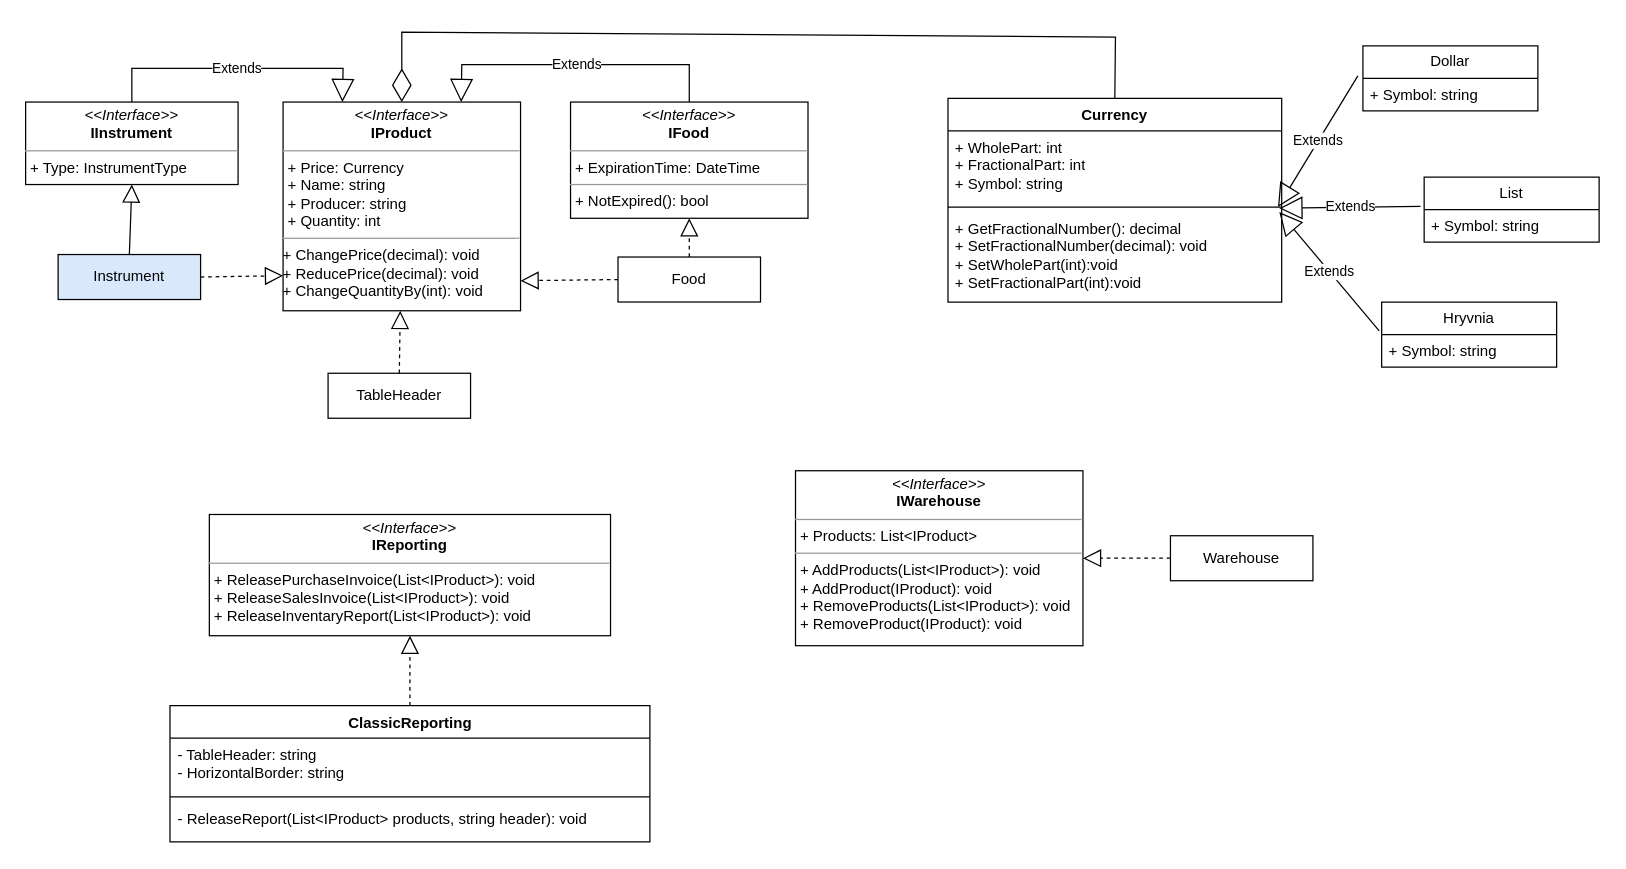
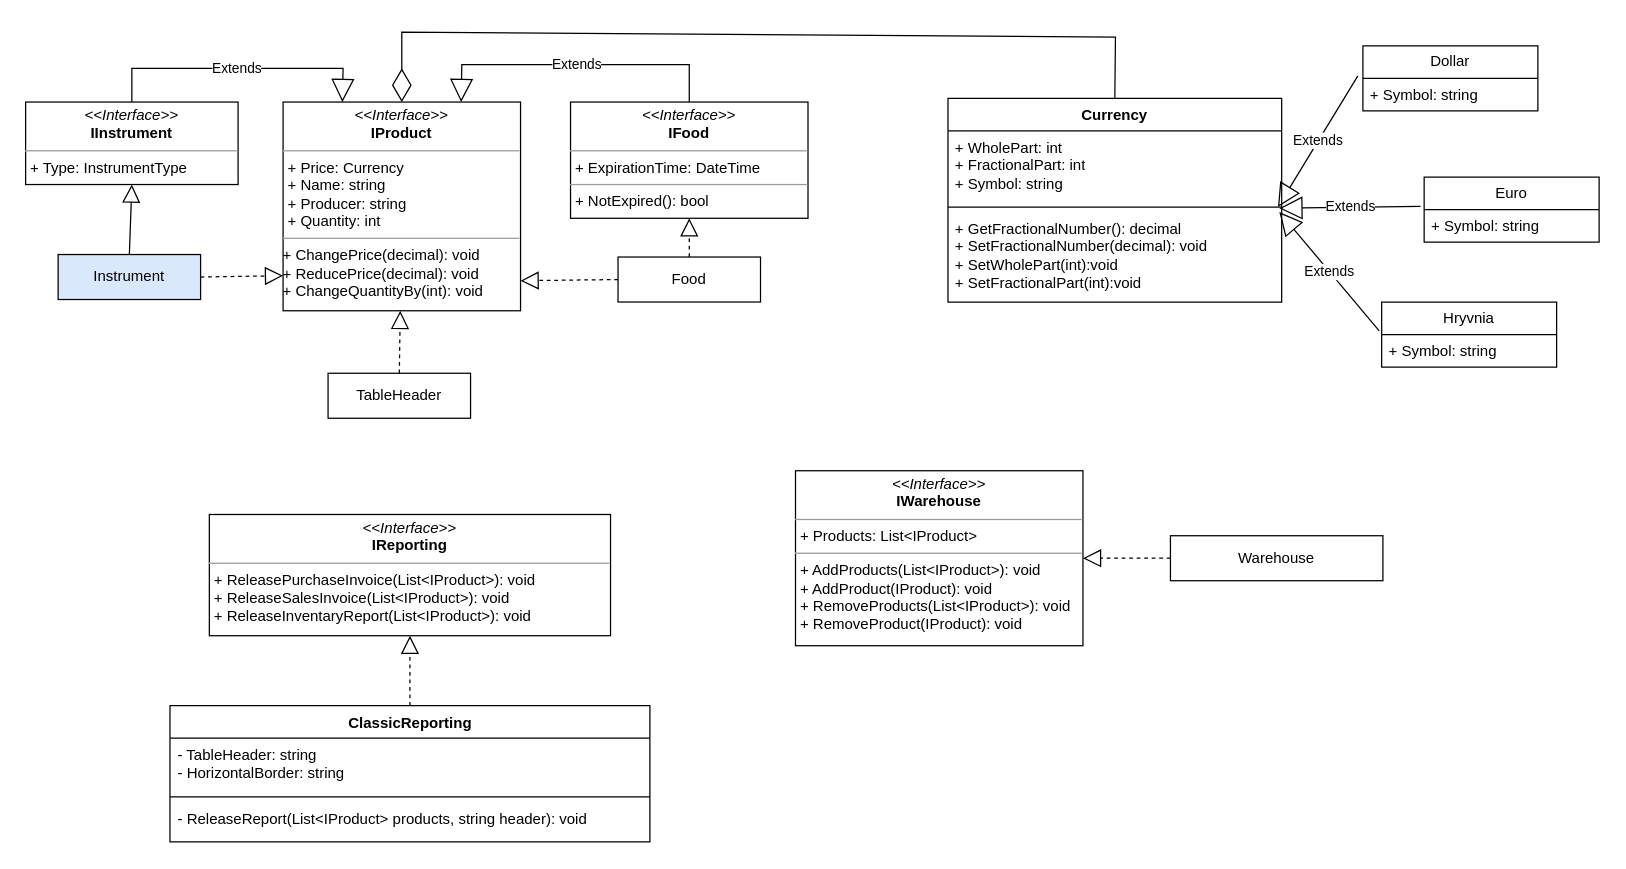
node "List": label "List" -> "Euro"
node "Warehouse": size 143x45 -> 213x45
